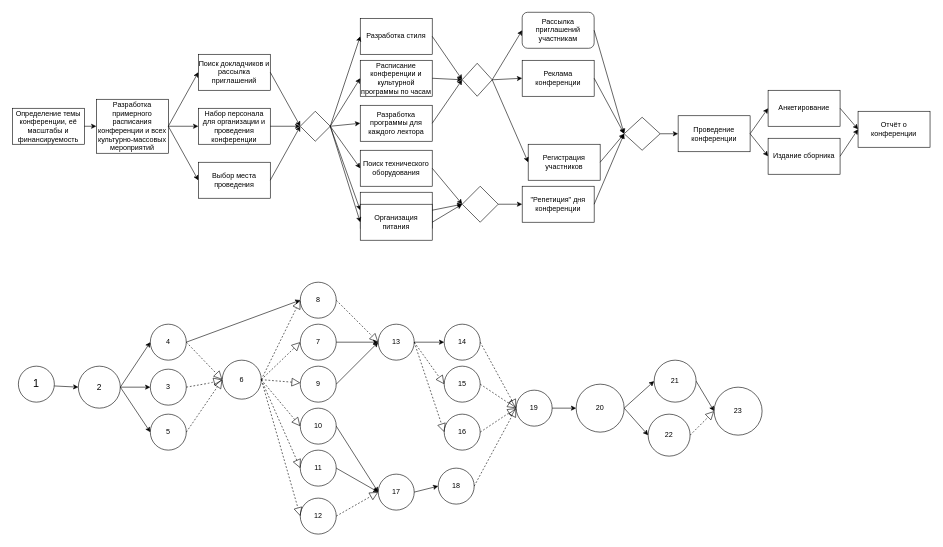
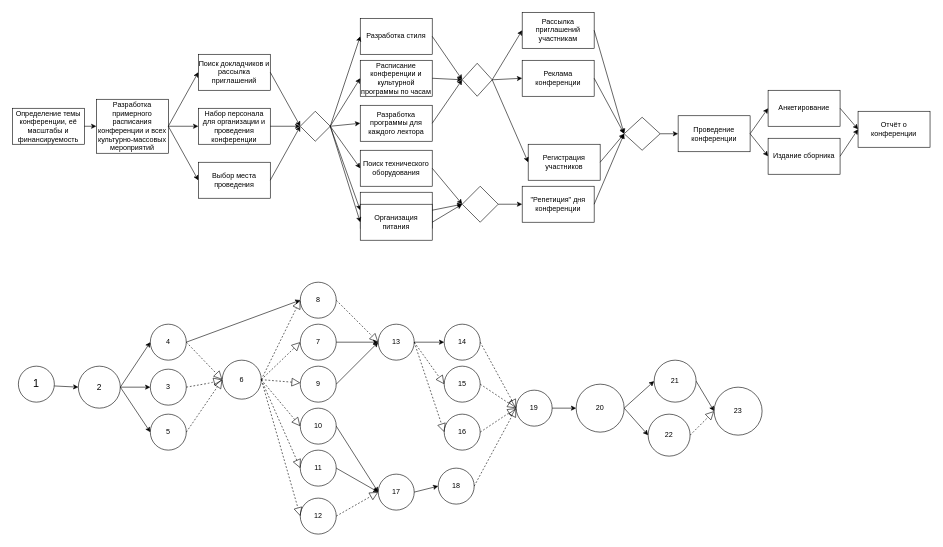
node "Рассылка приглашений участникам": shape rounded rectangle -> rectangle
